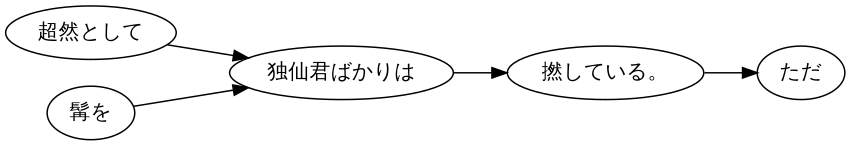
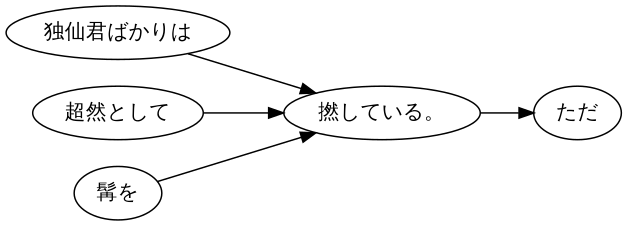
edge "超然として" -> "独仙君ばかりは": now "超然として" -> "撚している。"
edge "髯を" -> "独仙君ばかりは": now "髯を" -> "撚している。"
